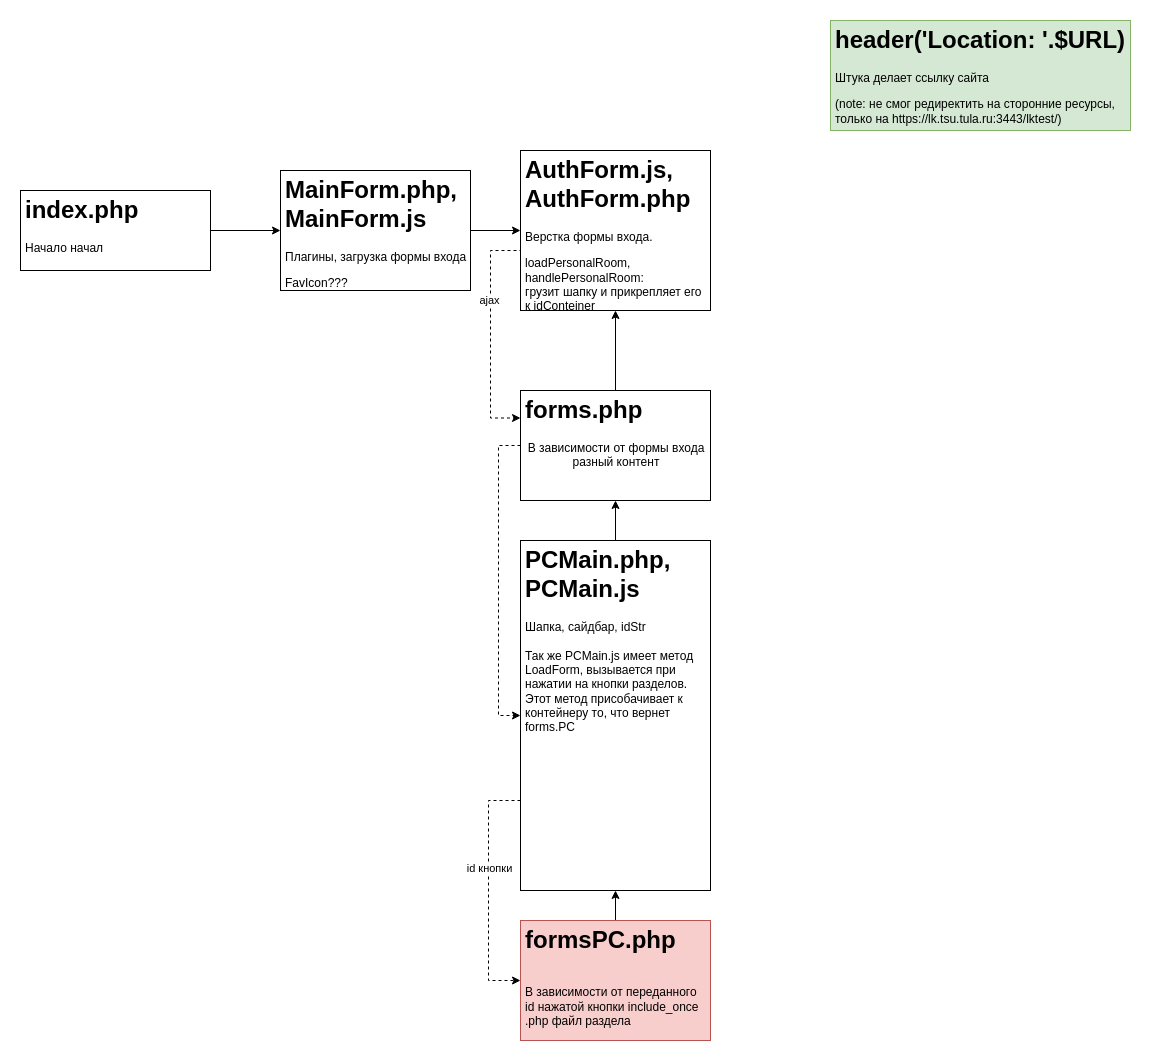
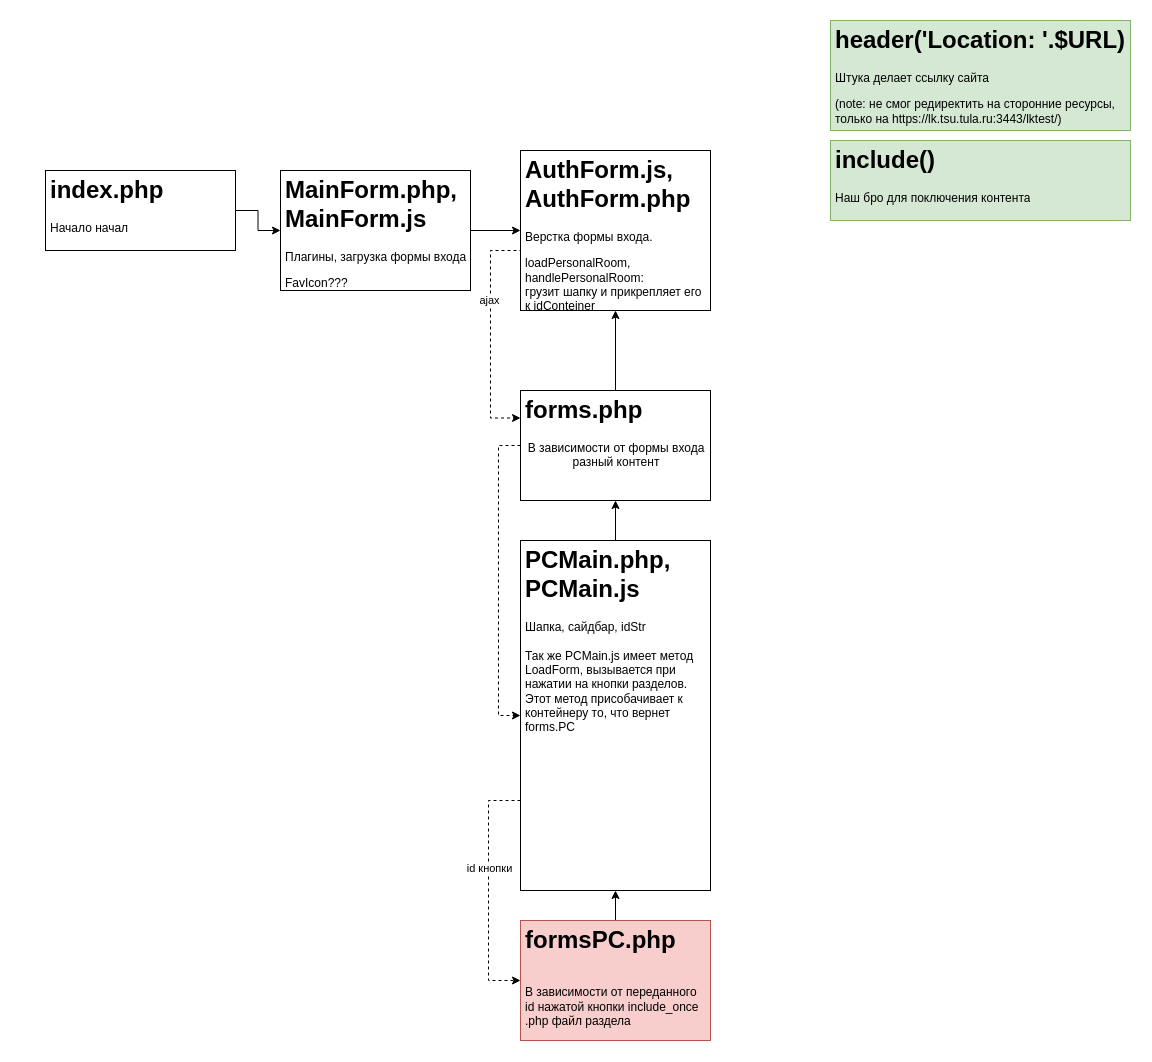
node "include() Наш бро для поключения контента": added
node "index.phpНачало начал": moved (116, 231) -> (141, 211)
